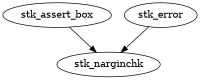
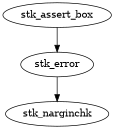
edge "stk_assert_box" -> "stk_narginchk": now "stk_assert_box" -> "stk_error"
